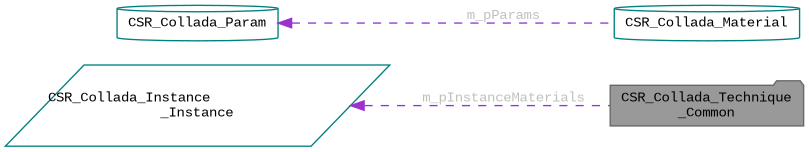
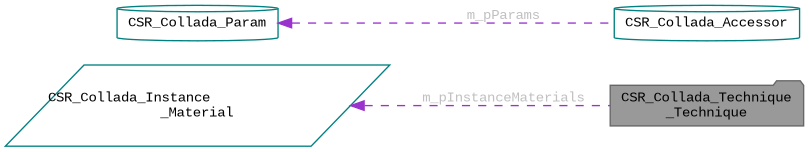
node "CSR_Collada_Material": label "CSR_Collada_Material" -> "CSR_Collada_Accessor"
node "CSR_Collada_Instance _Instance": label "CSR_Collada_Instance _Instance" -> "CSR_Collada_Instance _Material"
node "CSR_Collada_Technique _Common": label "CSR_Collada_Technique _Common" -> "CSR_Collada_Technique _Technique"
